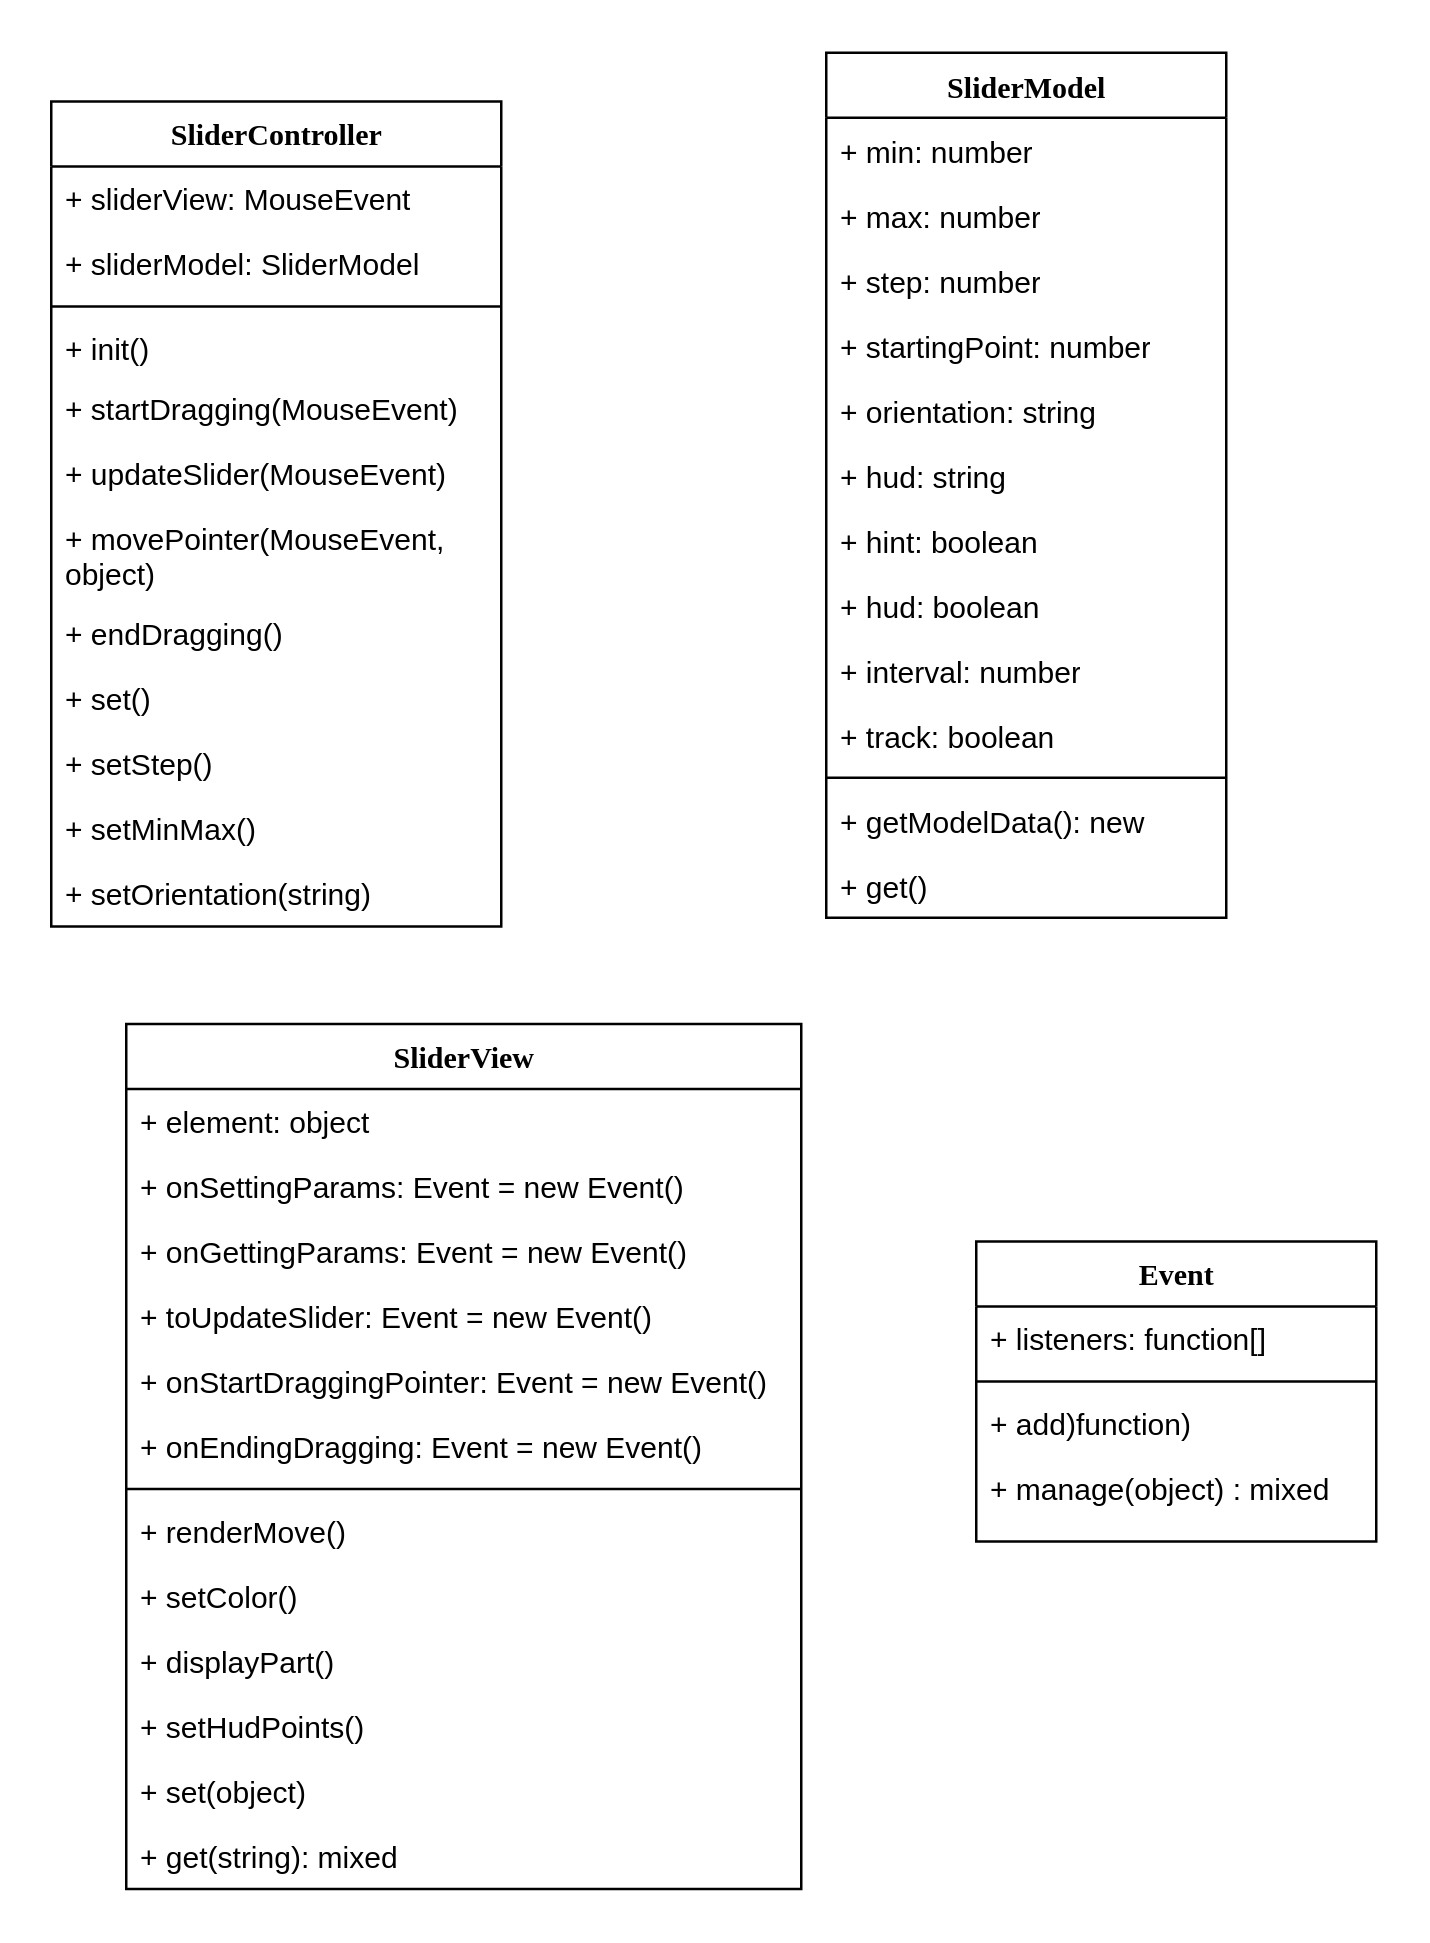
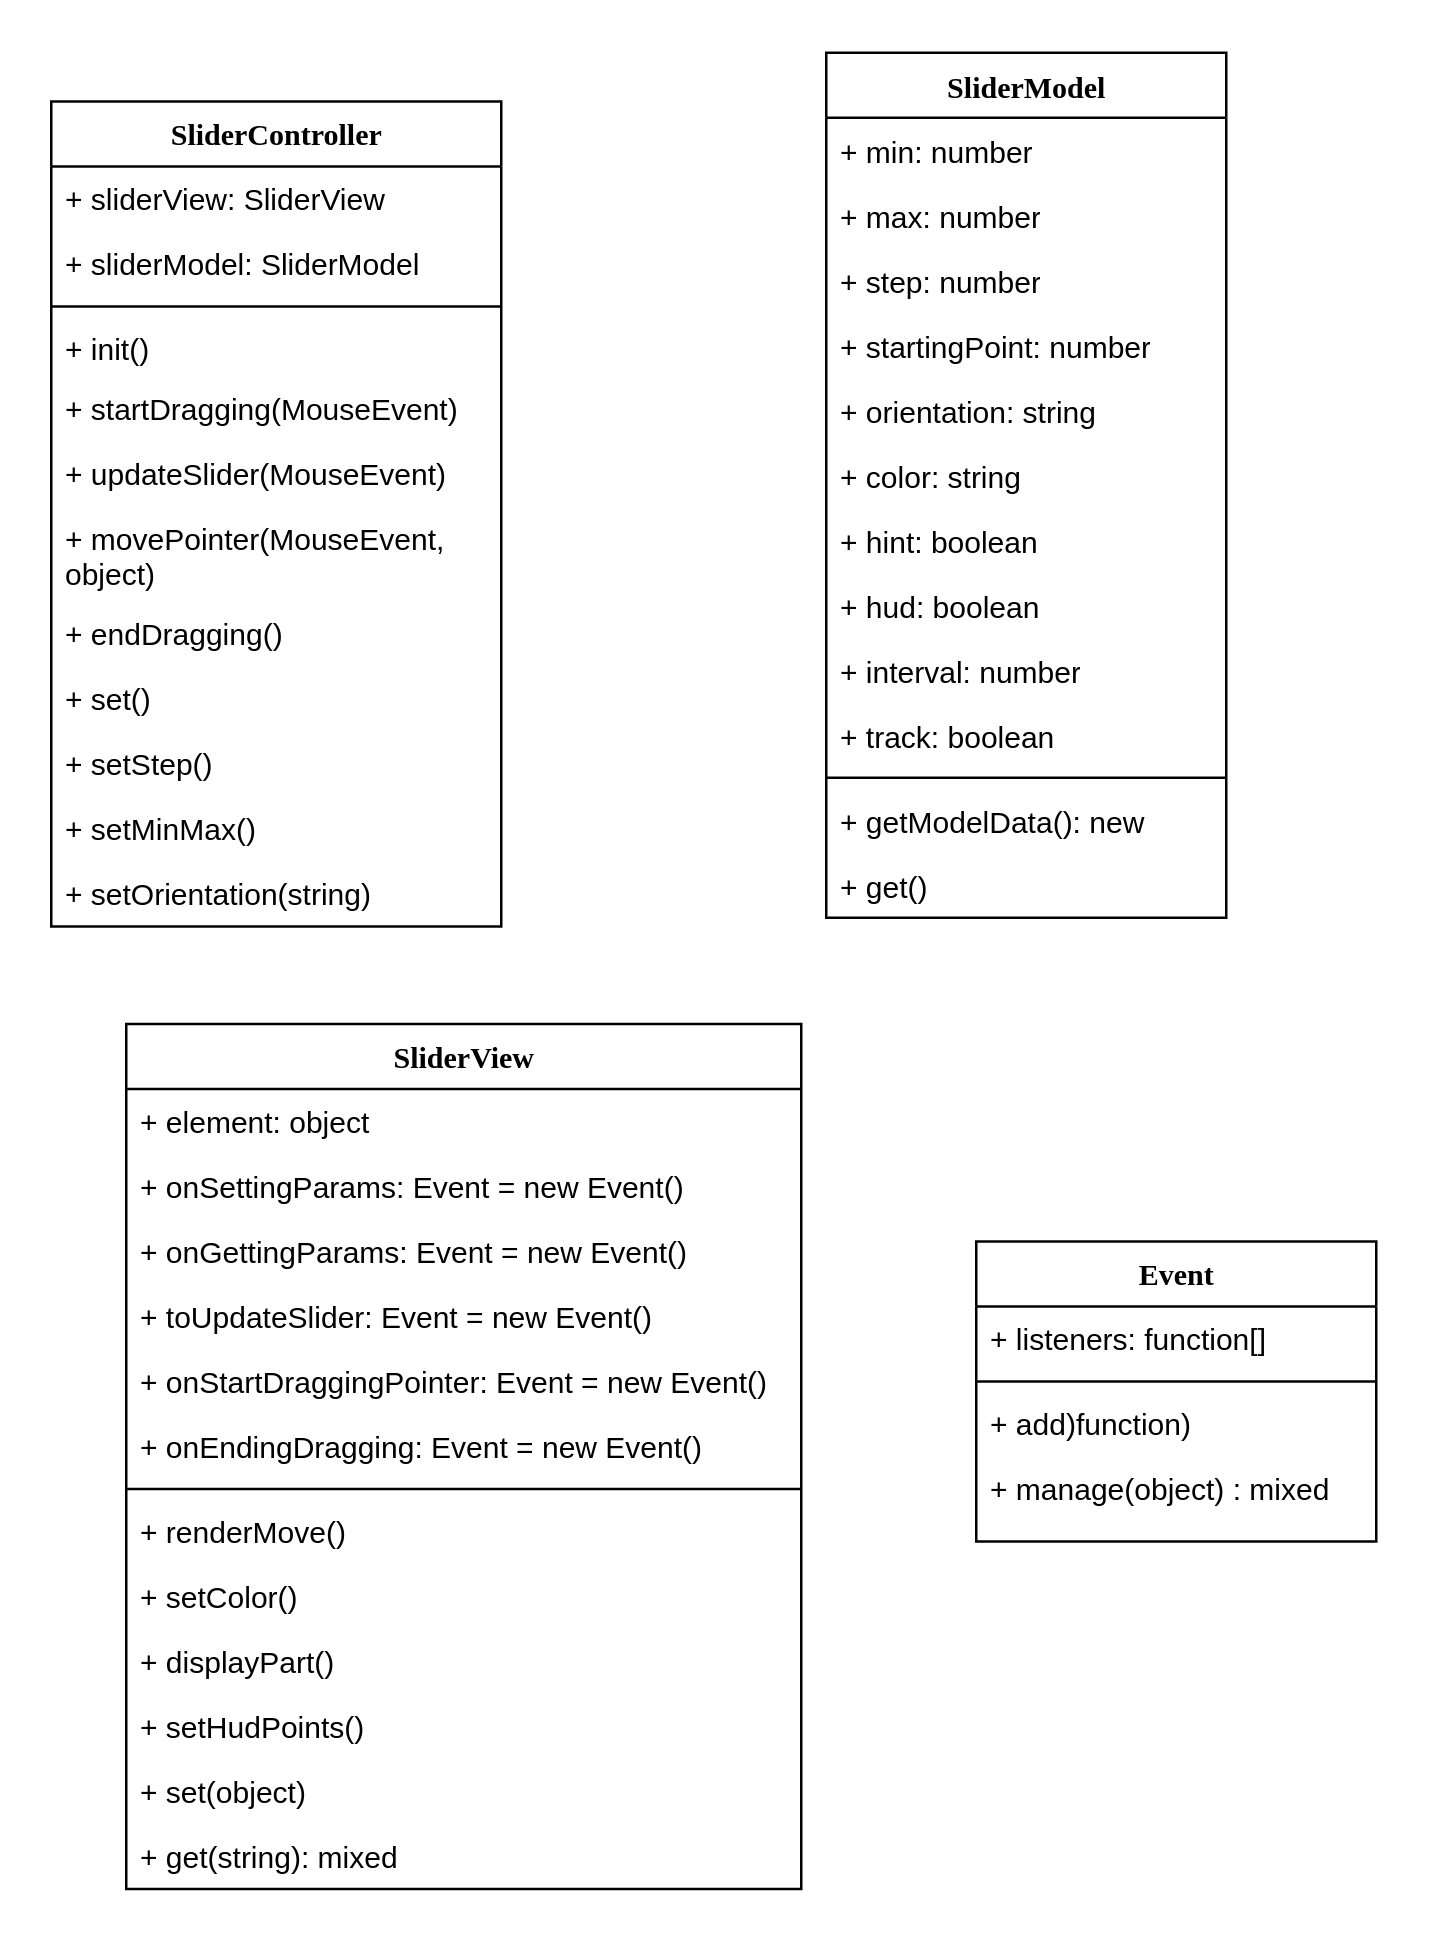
node "+ sliderView: MouseEvent": label "+ sliderView: MouseEvent" -> "+ sliderView: SliderView"
node "+ hud: string": label "+ hud: string" -> "+ color: string"
